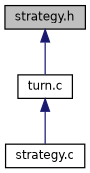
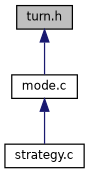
node "strategy.h": label "strategy.h" -> "turn.h"
node "turn.c": label "turn.c" -> "mode.c"
